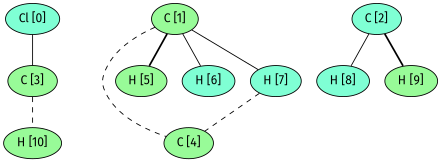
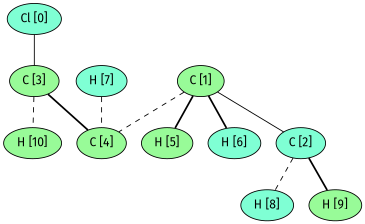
edge "C [1]" -- "H [6]": style solid -> bold
edge "C [1]" -- "H [7]": now "C [1]" -- "C [2]"
edge "C [2]" -- "H [8]": style solid -> dashed
edge "C [3]" -- "C [4]": added
